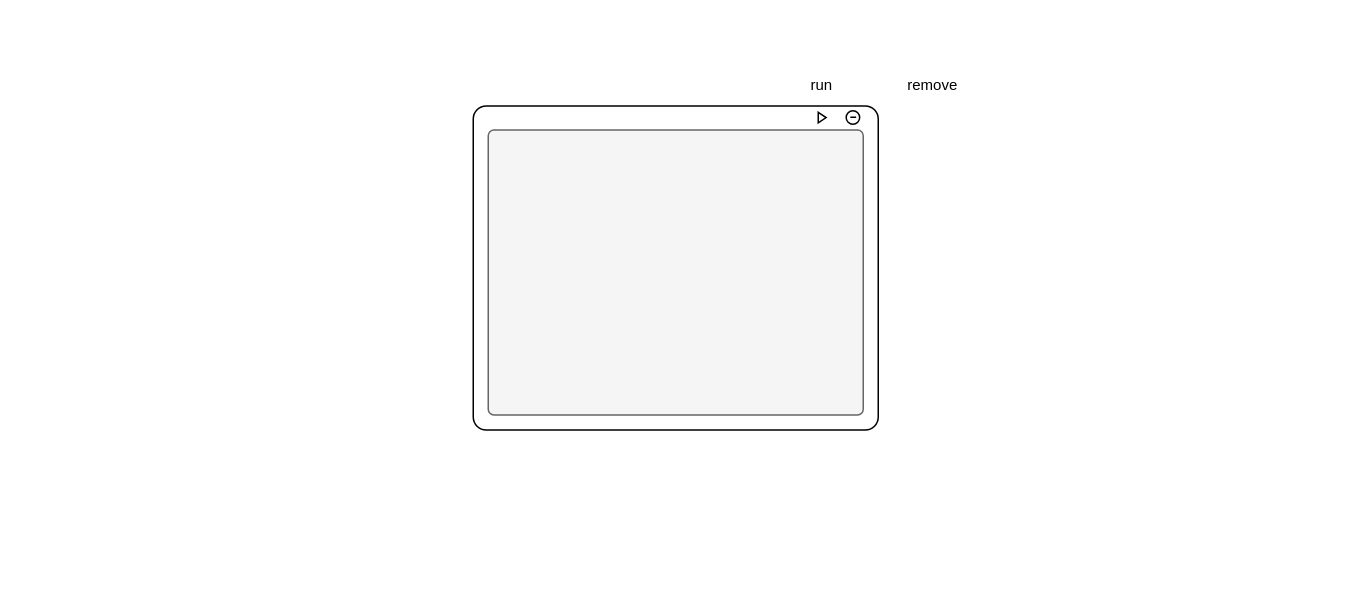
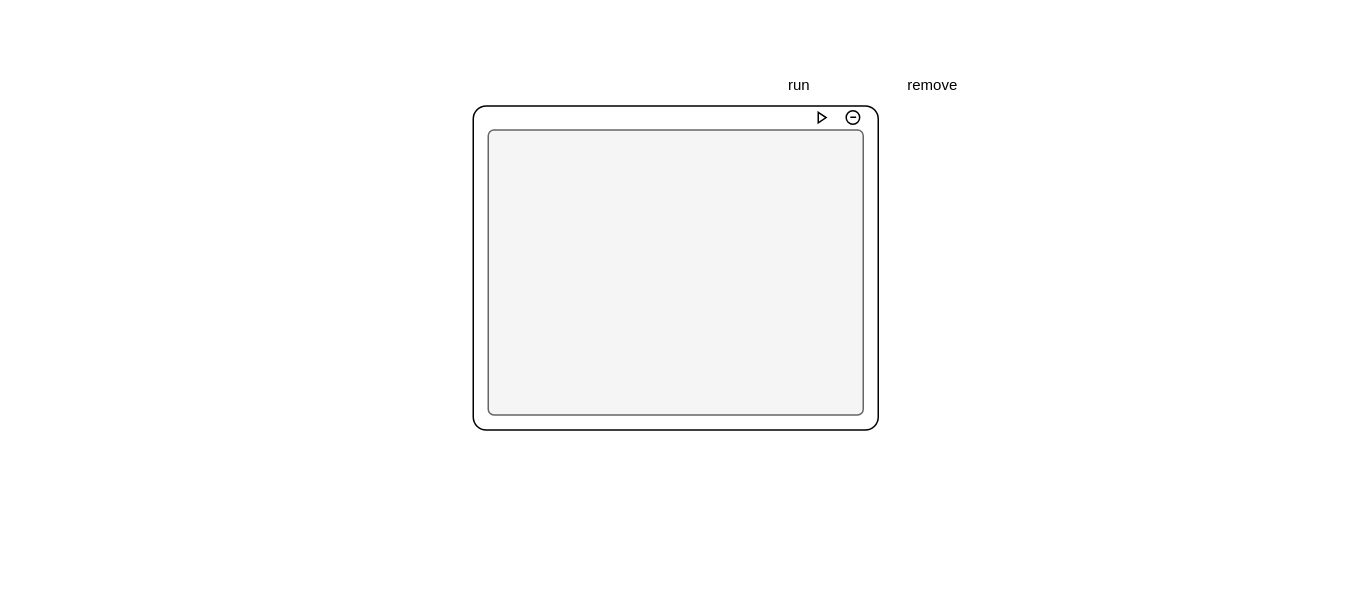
node "run": moved (822, 78) -> (800, 78)
